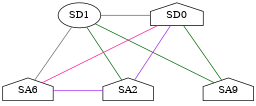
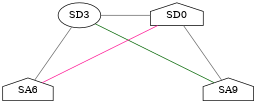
node "SD1": label "SD1" -> "SD3"
edge "SD0" -- "SA9": color darkgreen -> gray40
node "SA2": removed
